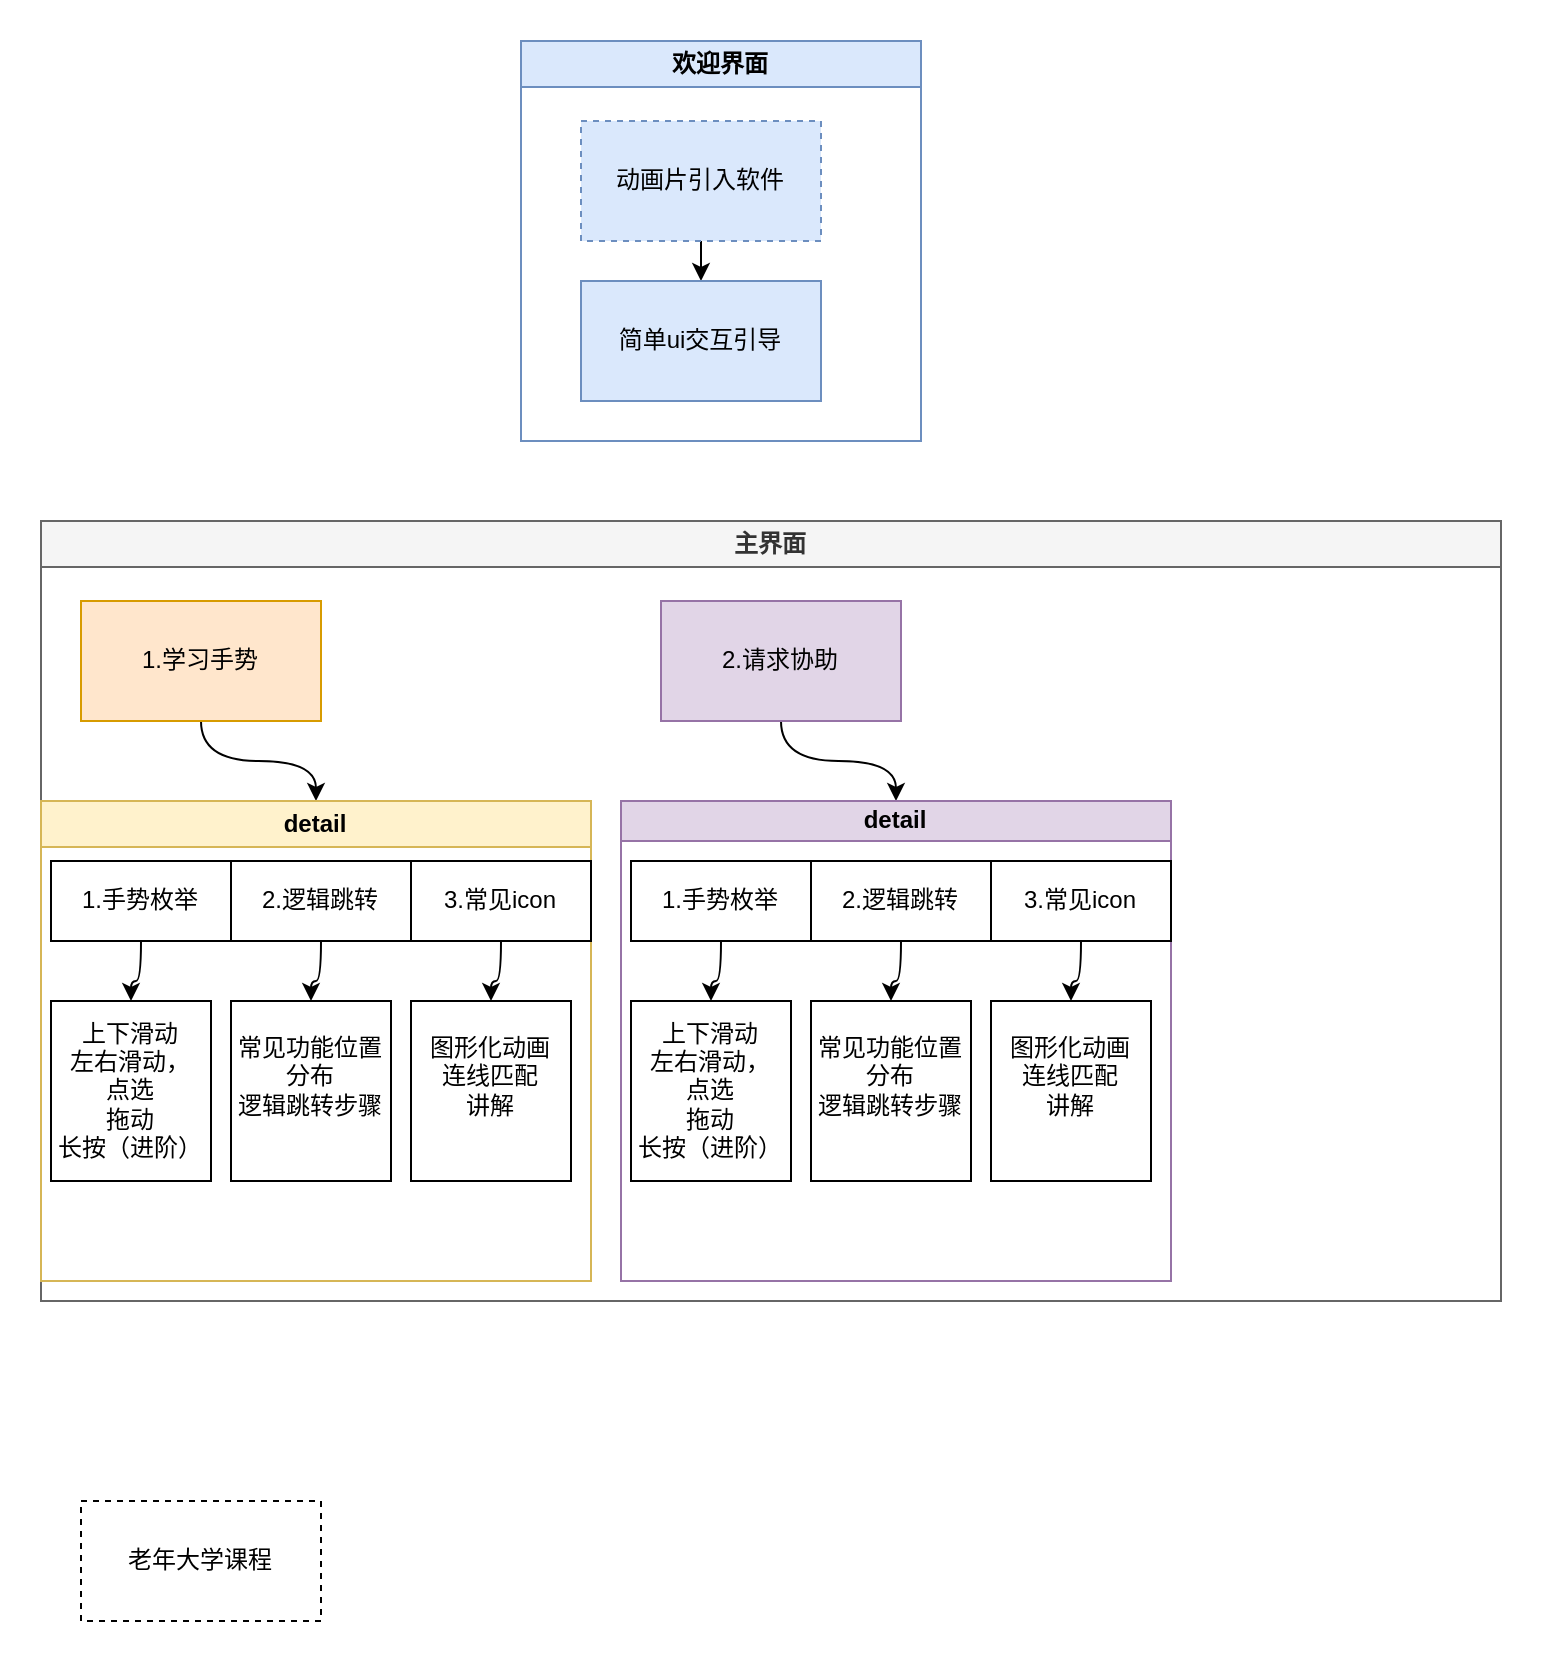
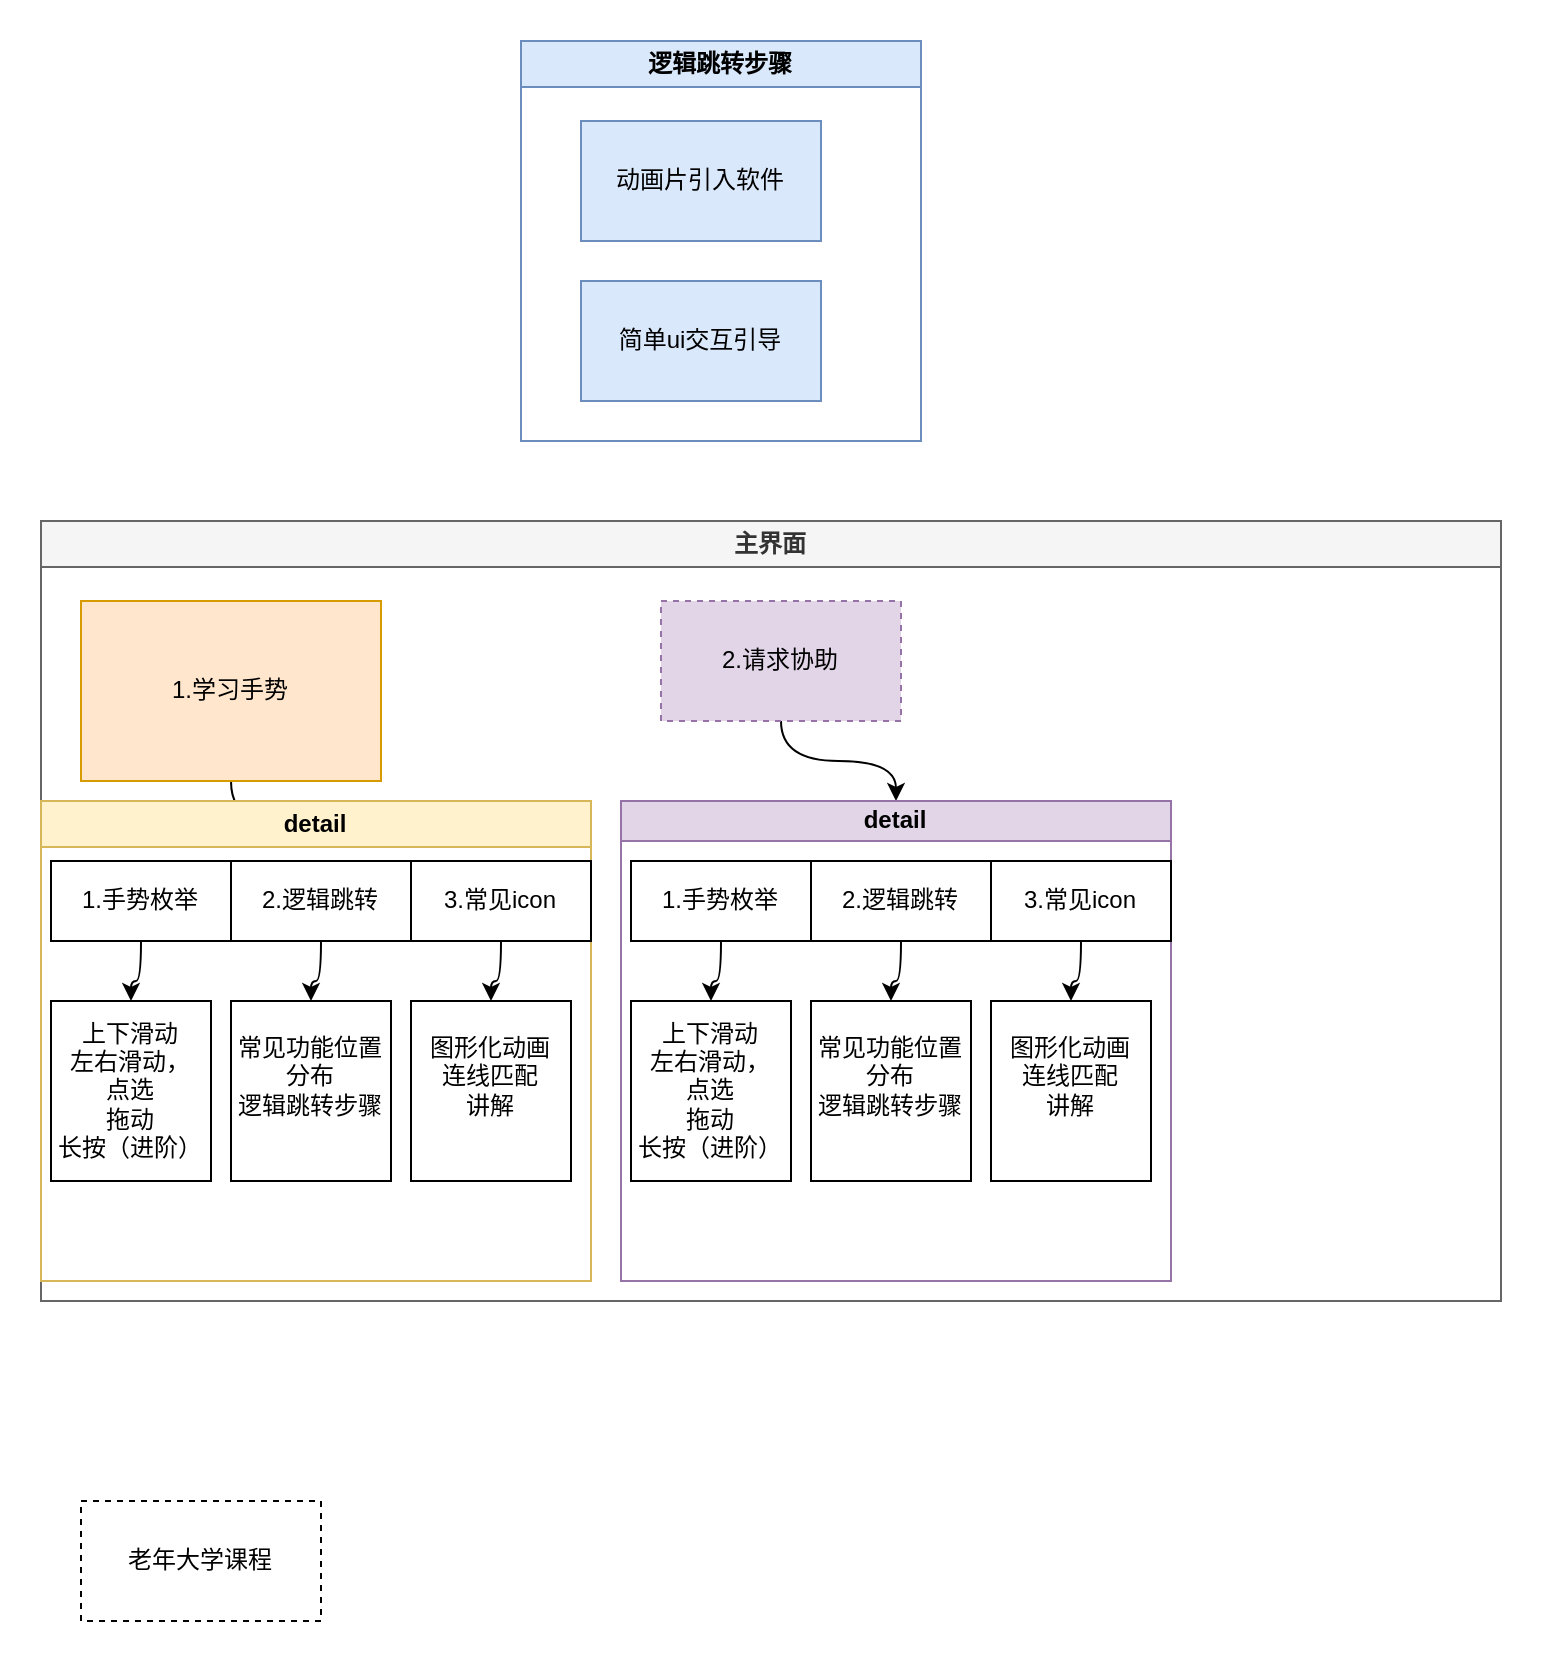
node "欢迎界面": label "欢迎界面" -> "逻辑跳转步骤"
node "动画片引入软件": style dashed -> solid
edge "动画片引入软件" -> "简单ui交互引导": removed
node "1.学习手势": size 240x120 -> 300x180
node "2.请求协助": style solid -> dashed
